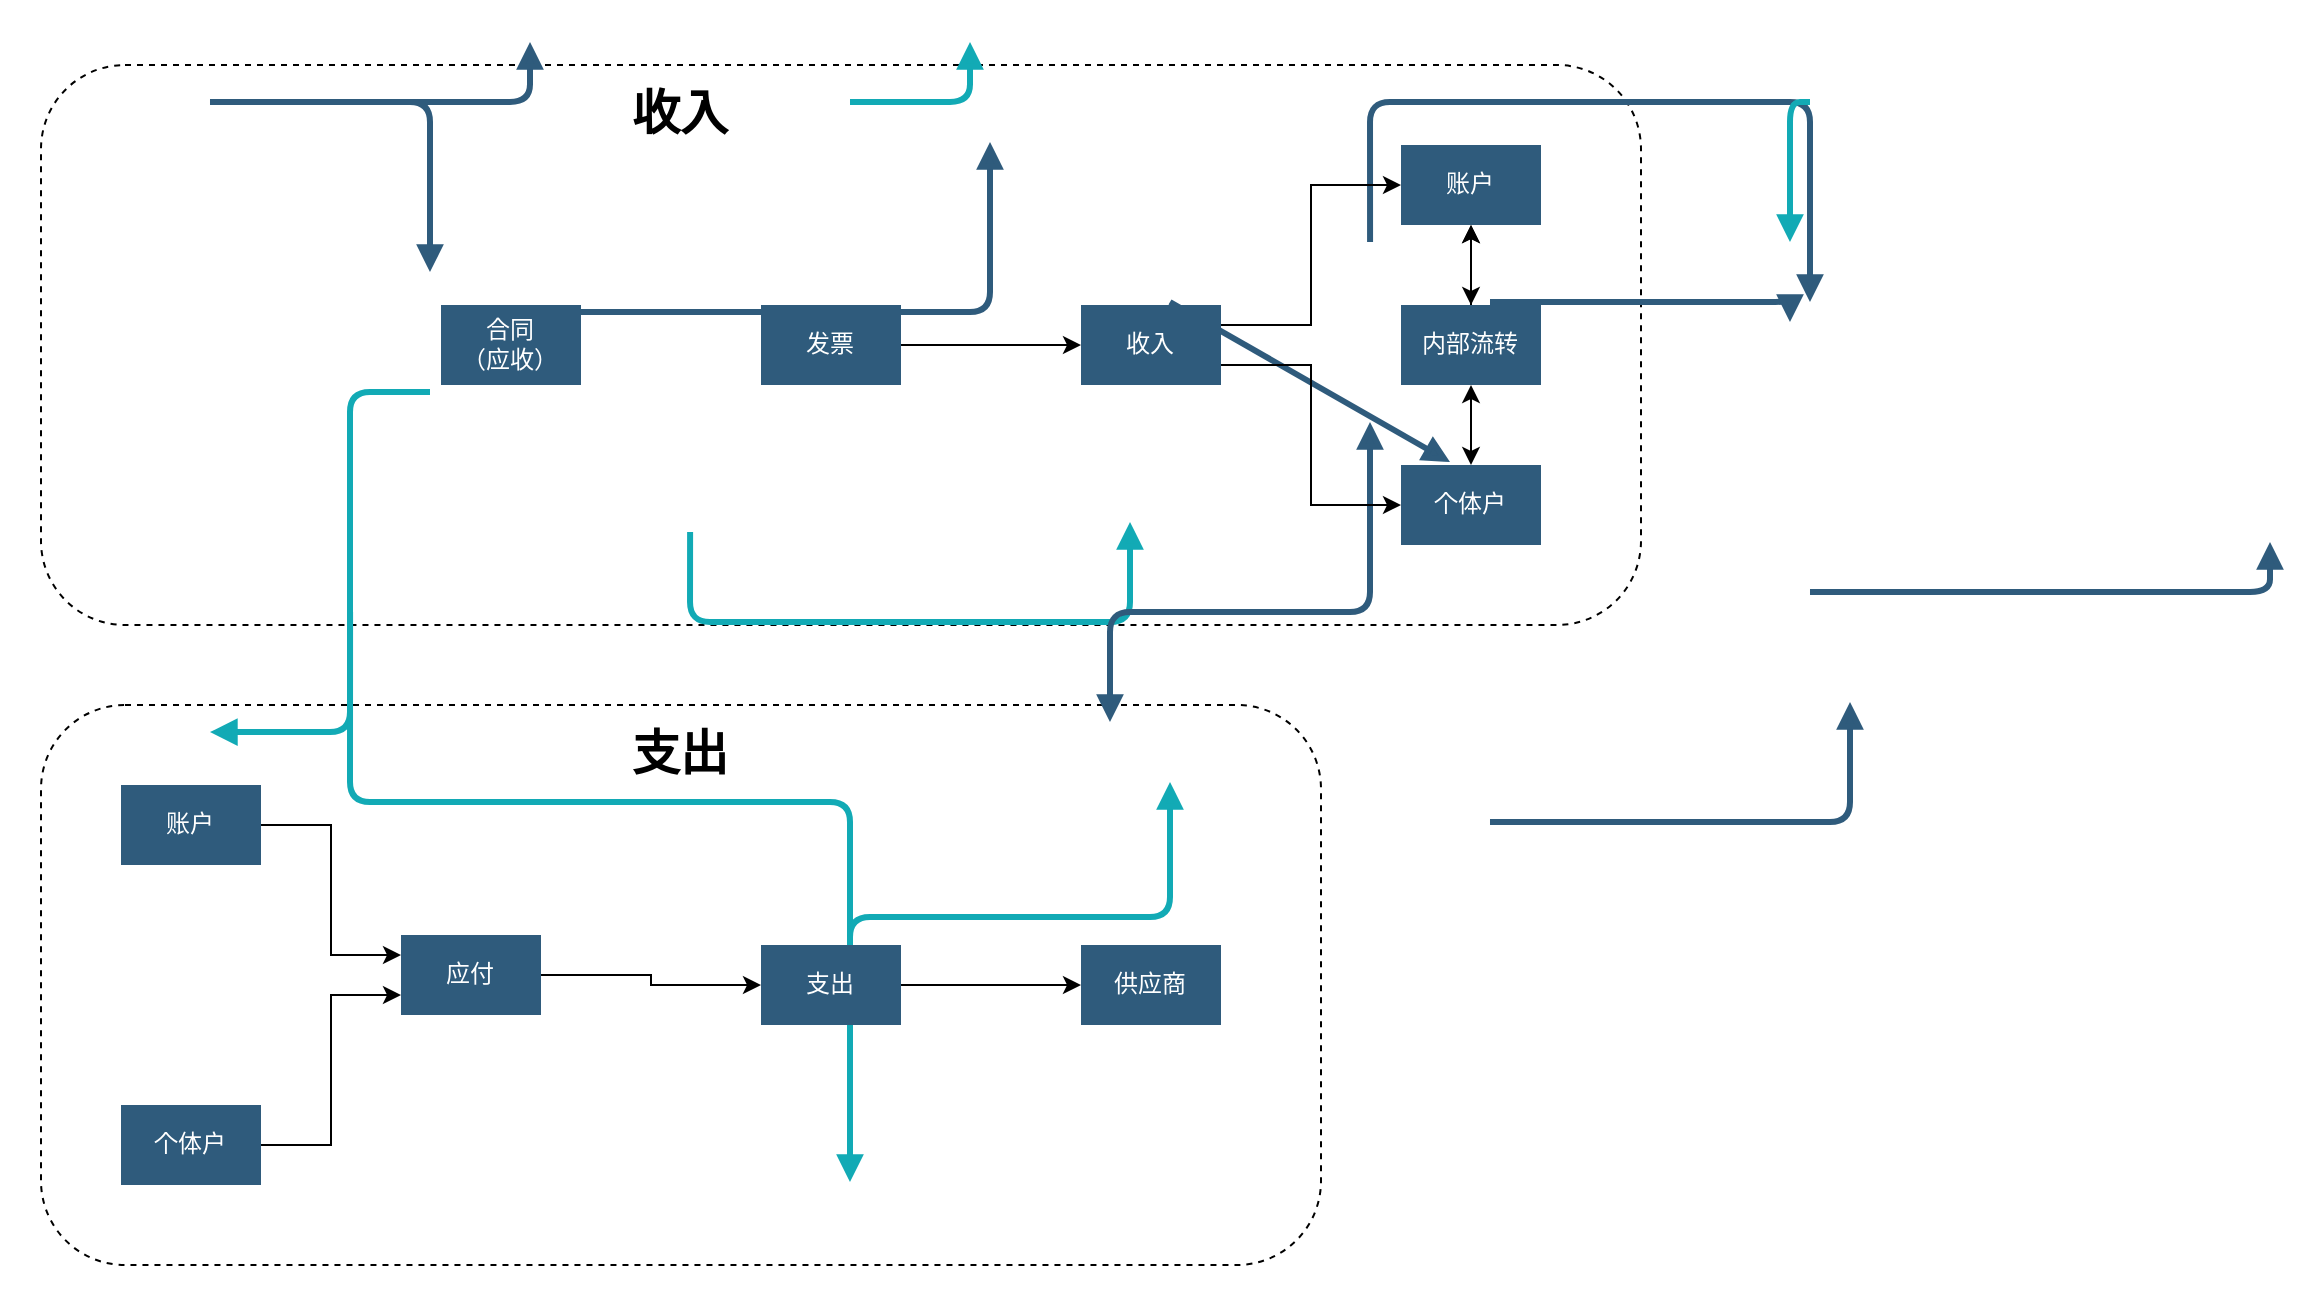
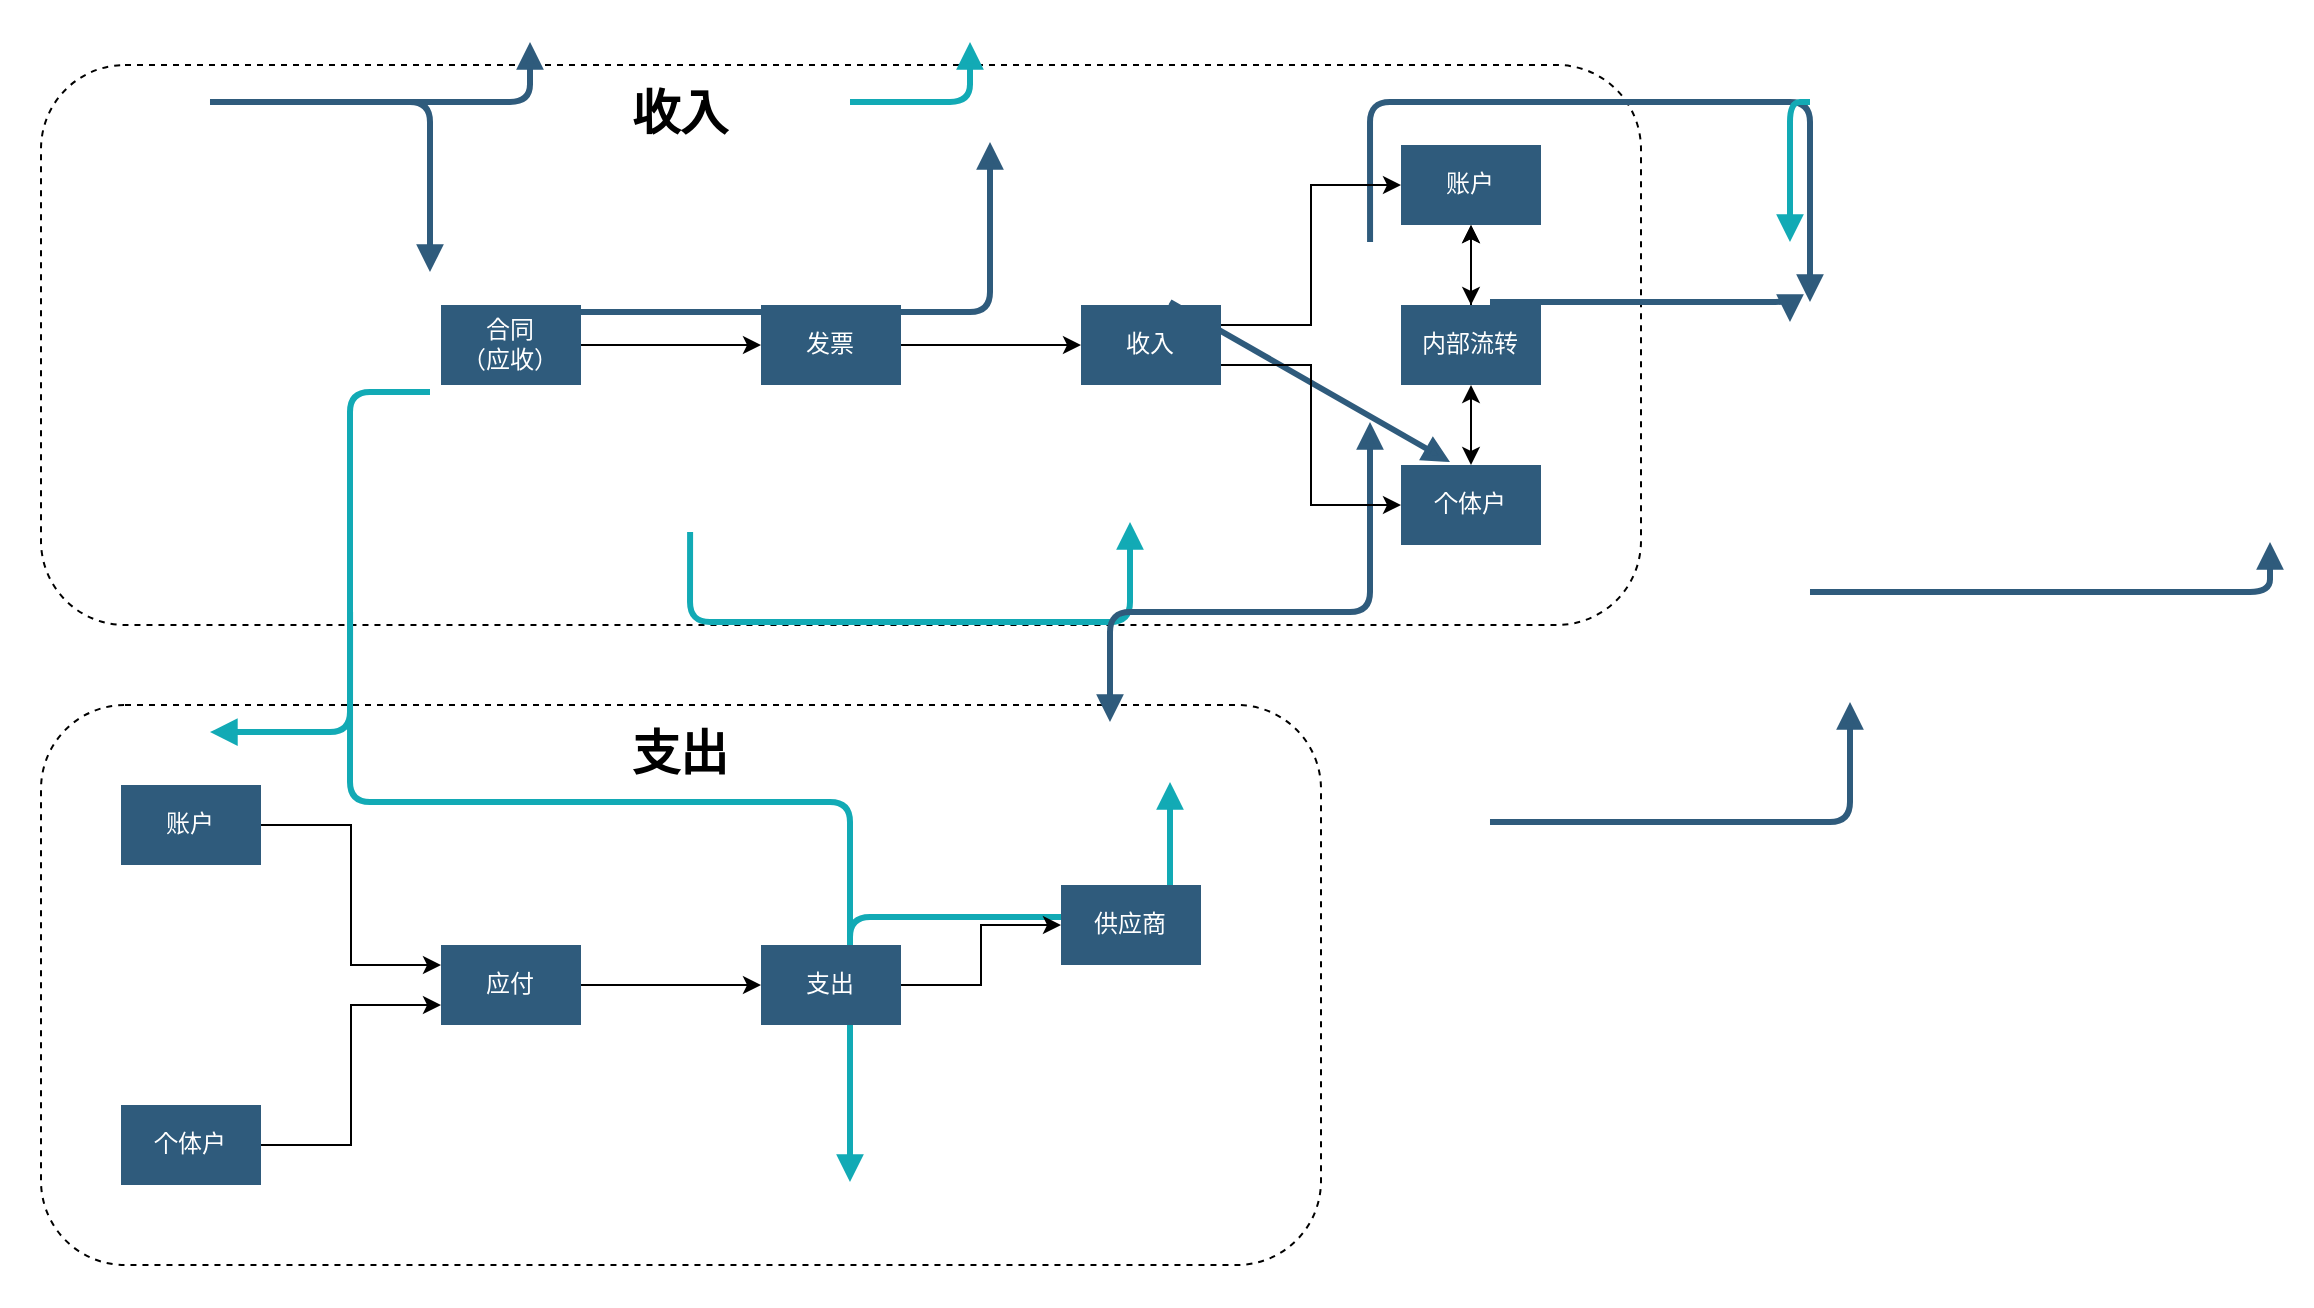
edge "合同 （应收）" -> "发票": added
node "应付": moved (471, 975) -> (511, 985)
node "供应商": moved (1151, 985) -> (1131, 925)
